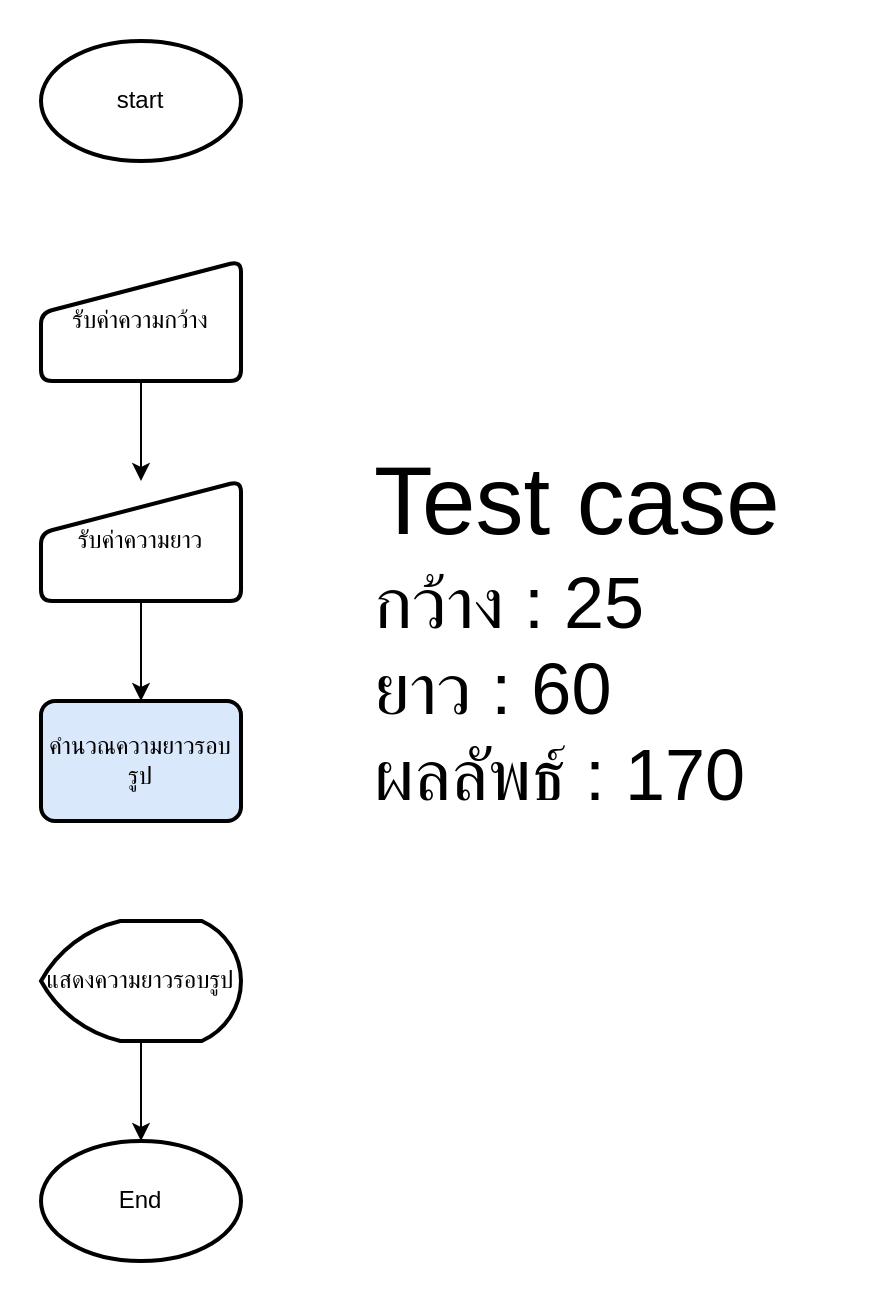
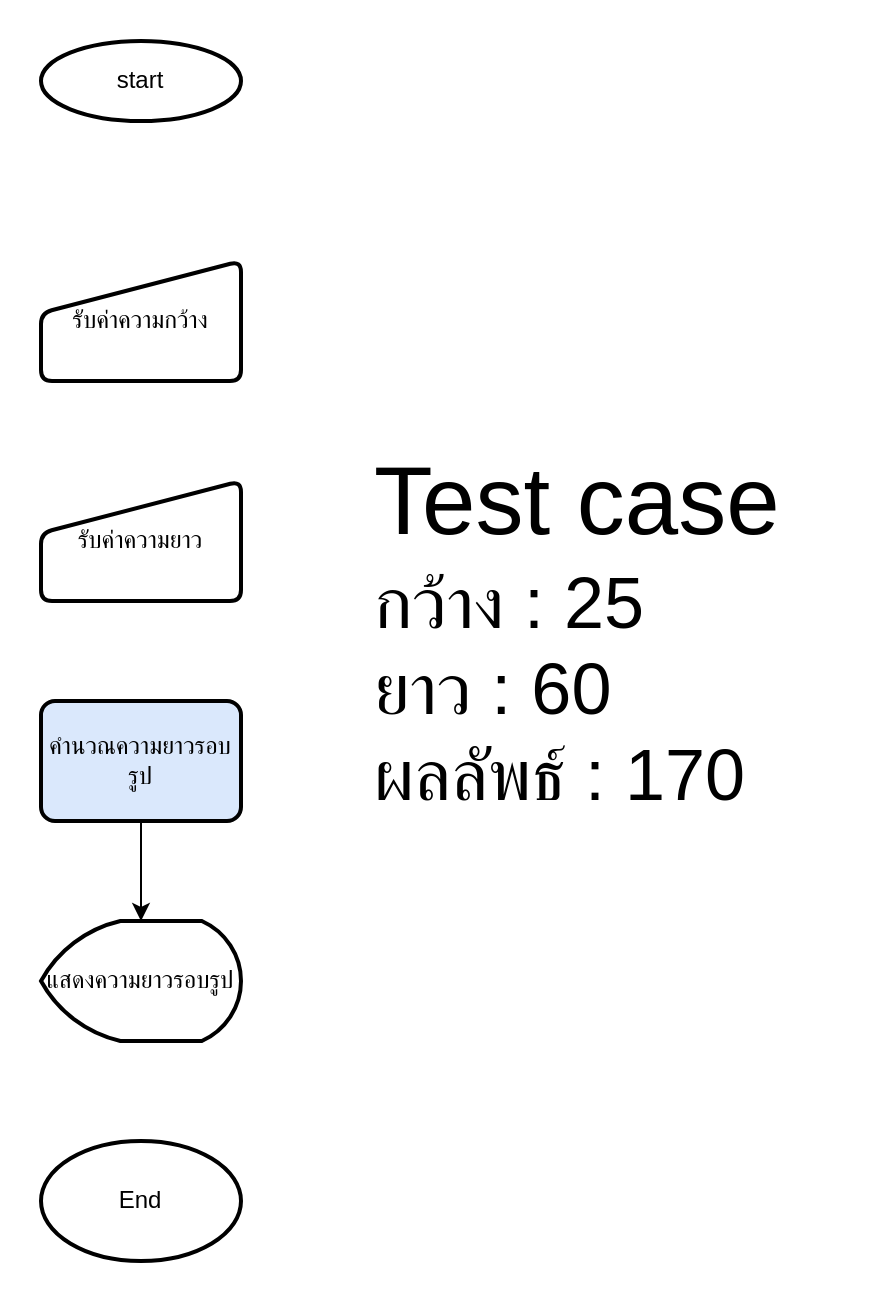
node "start": size 200x120 -> 200x80
edge "รับค่าความกว้าง" -> "รับค่าความยาว": removed
edge "รับค่าความยาว" -> "คำนวณความยาวรอบรูป": removed
edge "คำนวณความยาวรอบรูป" -> "แสดงความยาวรอบรูป": added
edge "แสดงความยาวรอบรูป" -> "End": removed
